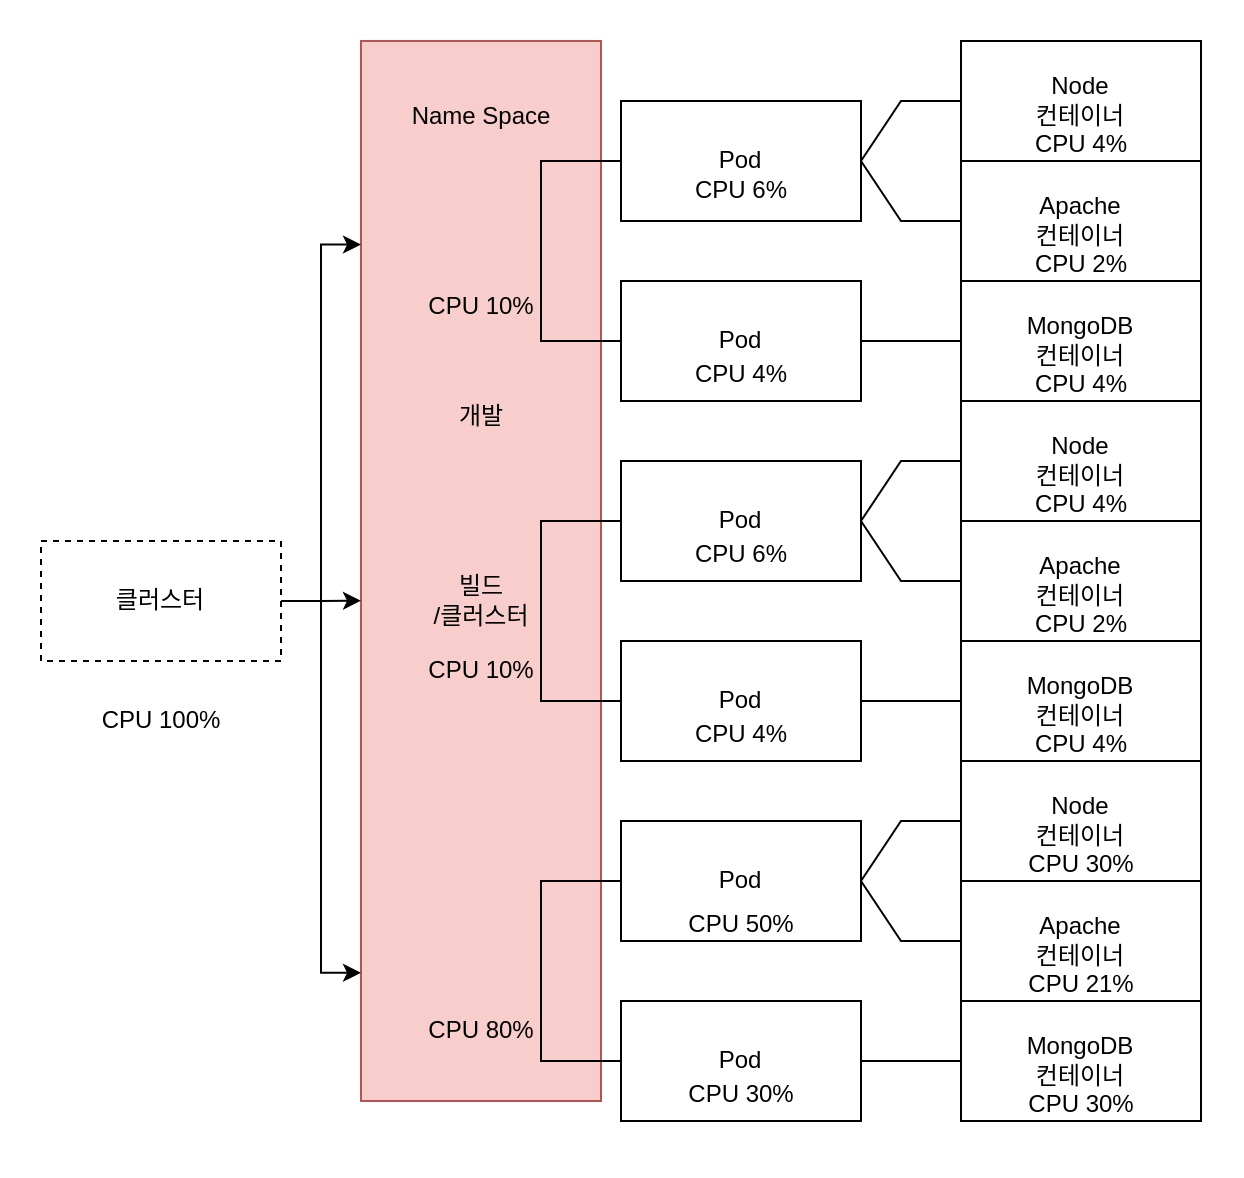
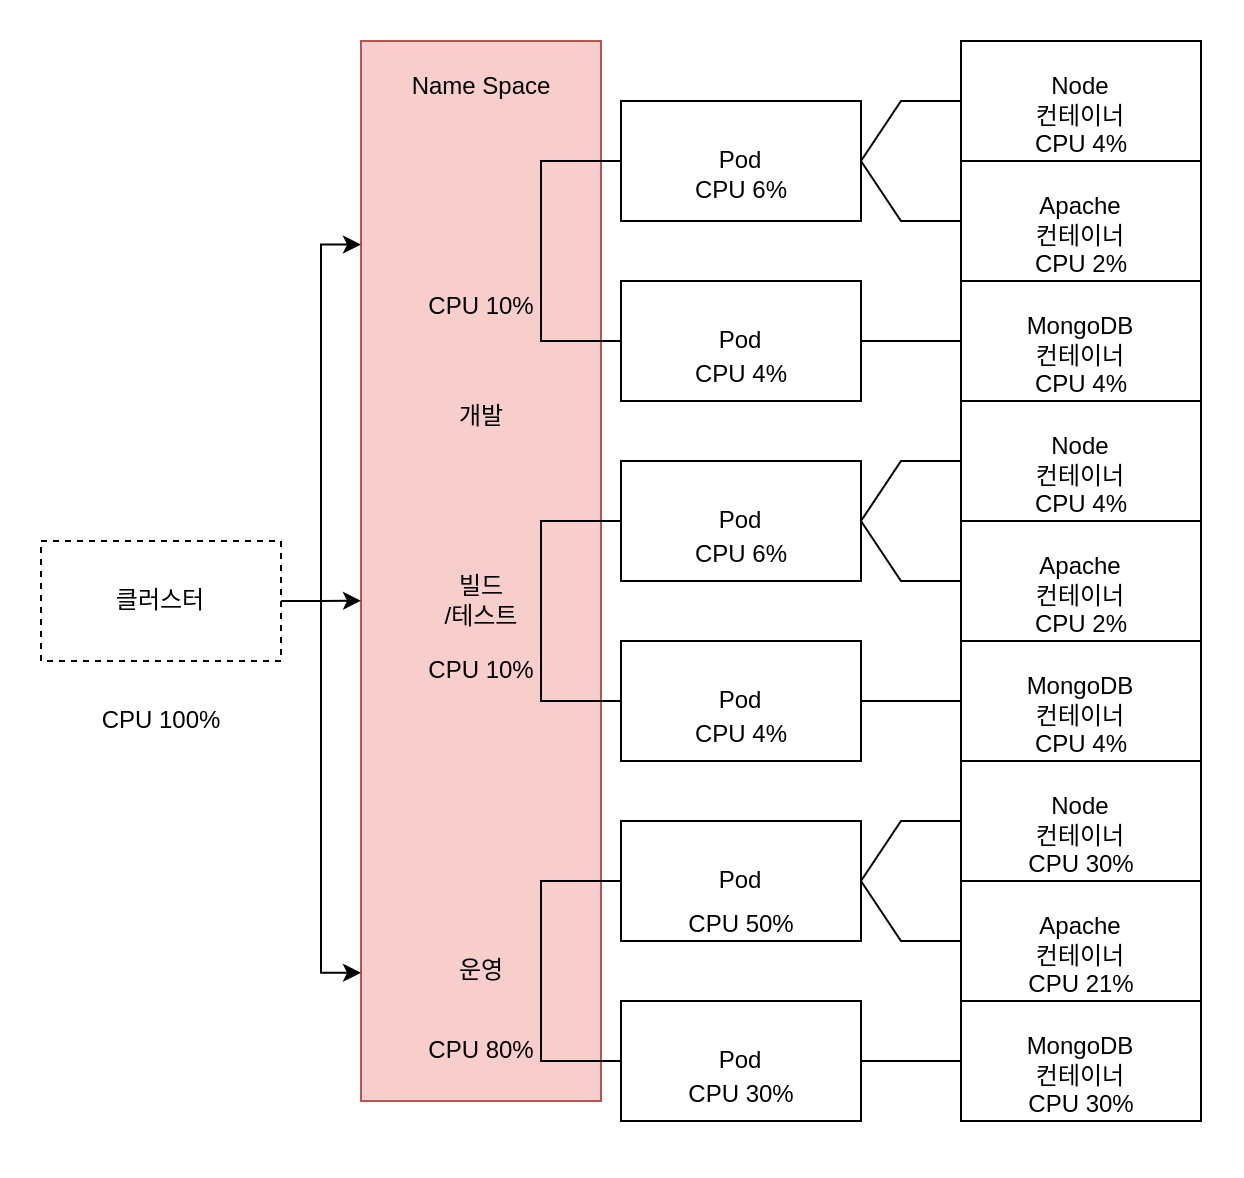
node "Name Space": moved (481, 117) -> (481, 87)
node "빌드 /클러스터": label "빌드 /클러스터" -> "빌드 /테스트"
node "운영": added
node "CPU 80%": moved (481, 1031) -> (481, 1051)
